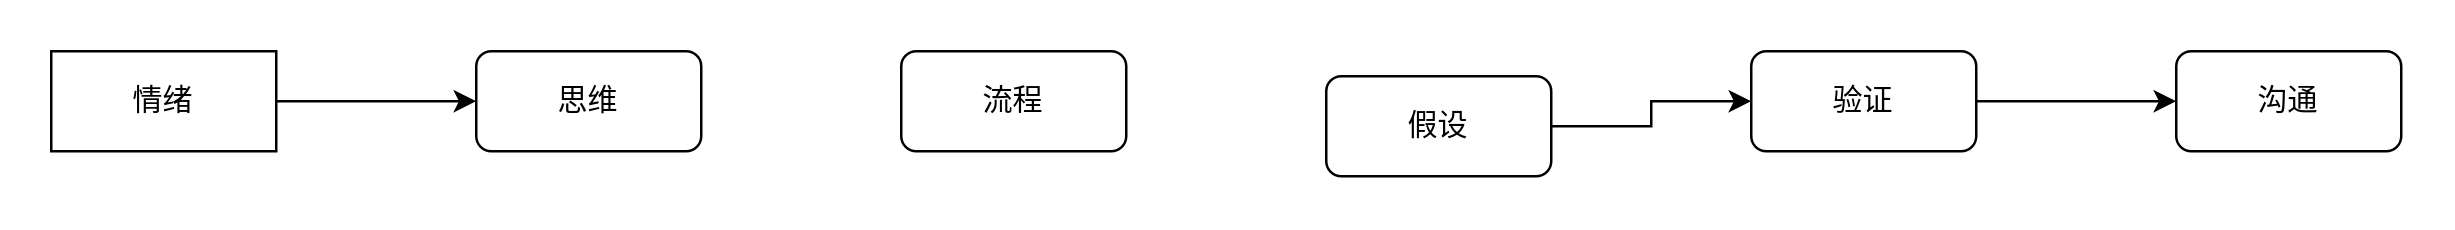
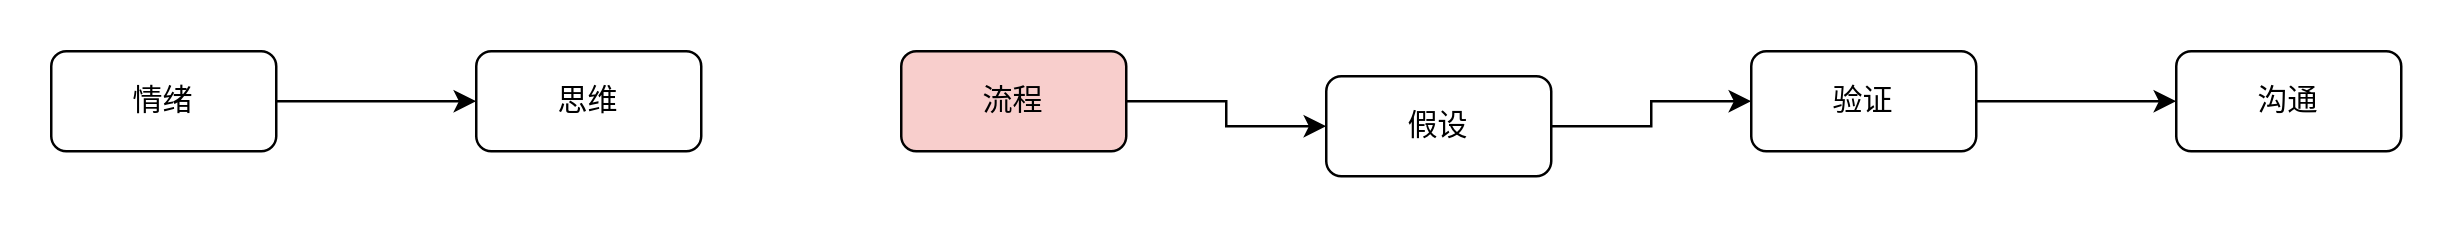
node "情绪": shape rectangle -> rounded rectangle
node "流程": fillcolor #ffffff -> #f8cecc
edge "流程" -> "假设": added
